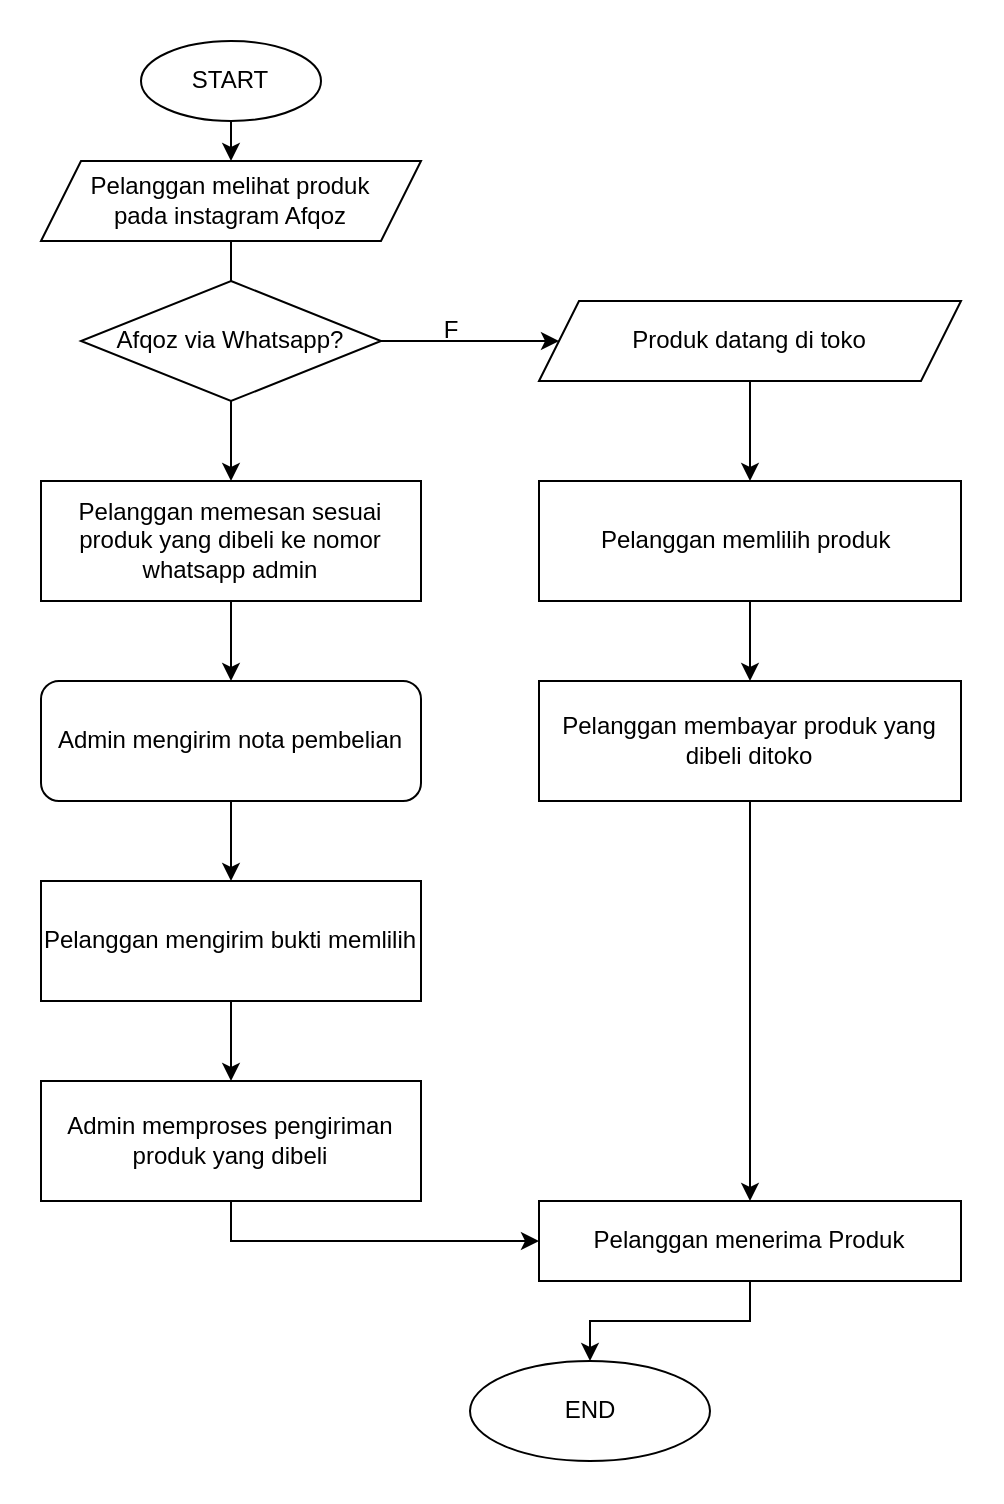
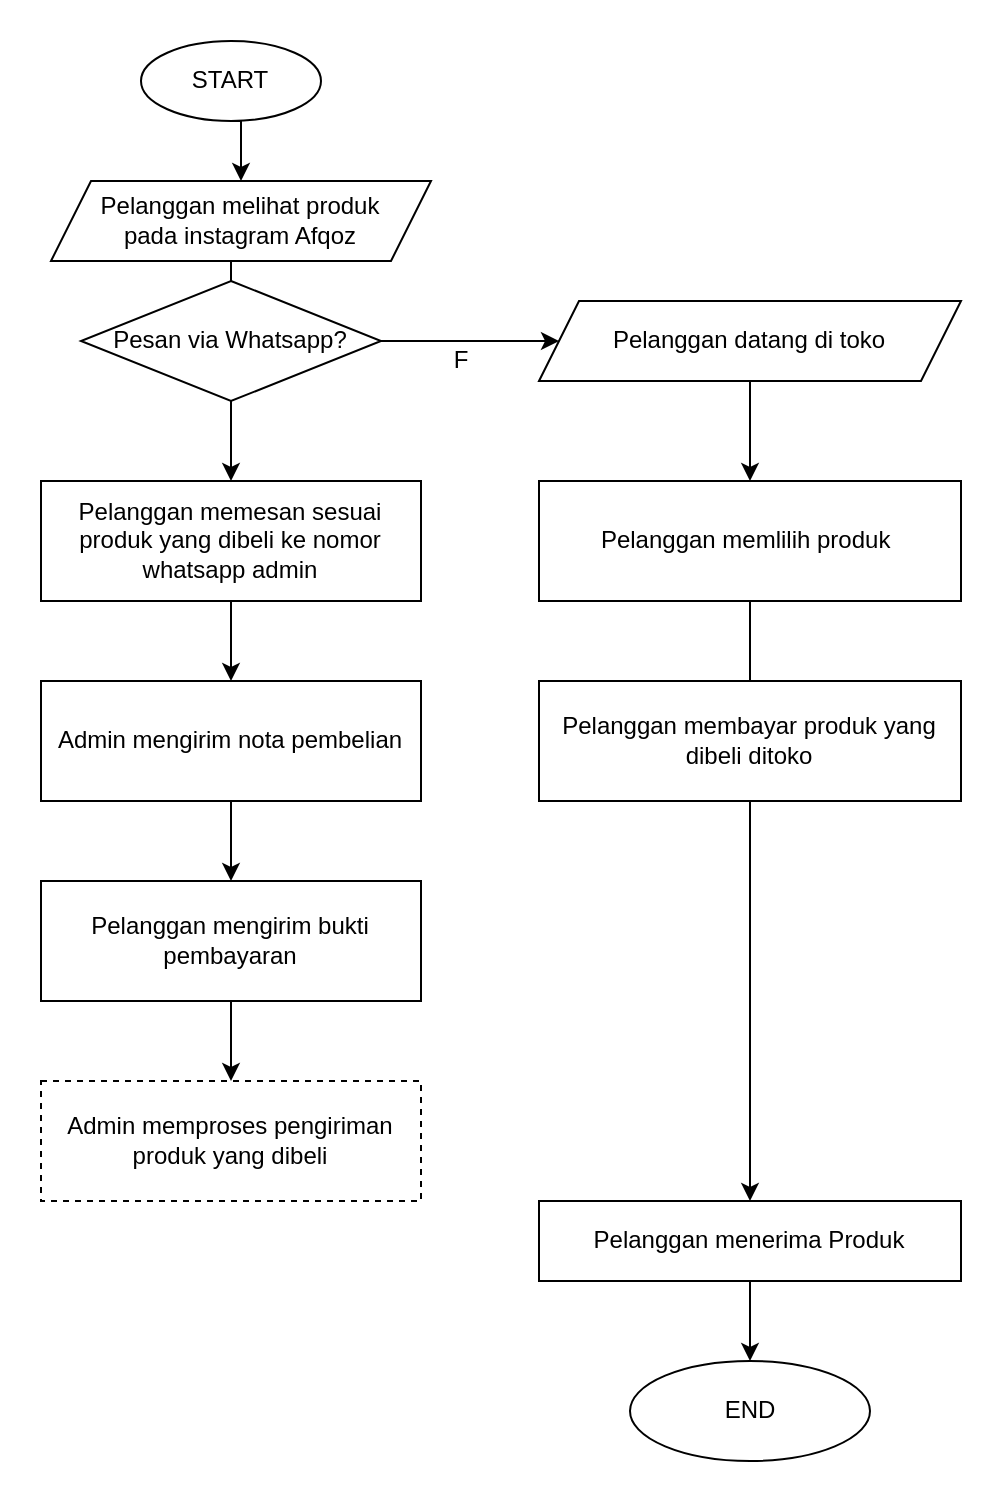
node "Pelanggan melihat produk pada instagram Afqoz": moved (231, 201) -> (241, 221)
node "F": moved (451, 331) -> (461, 361)
node "Afqoz via Whatsapp?": label "Afqoz via Whatsapp?" -> "Pesan via Whatsapp?"
node "Produk datang di toko": label "Produk datang di toko" -> "Pelanggan datang di toko"
edge "Pelanggan memlilih produk" -> "Pelanggan membayar produk yang dibeli ditoko": arrowhead classic -> none
node "Admin mengirim nota pembelian": shape rounded rectangle -> rectangle
node "Pelanggan mengirim bukti memlilih": label "Pelanggan mengirim bukti memlilih" -> "Pelanggan mengirim bukti pembayaran"
node "Admin memproses pengiriman produk yang dibeli": style solid -> dashed
edge "Admin memproses pengiriman produk yang dibeli" -> "Pelanggan menerima Produk": removed
node "END": moved (590, 1411) -> (750, 1411)
